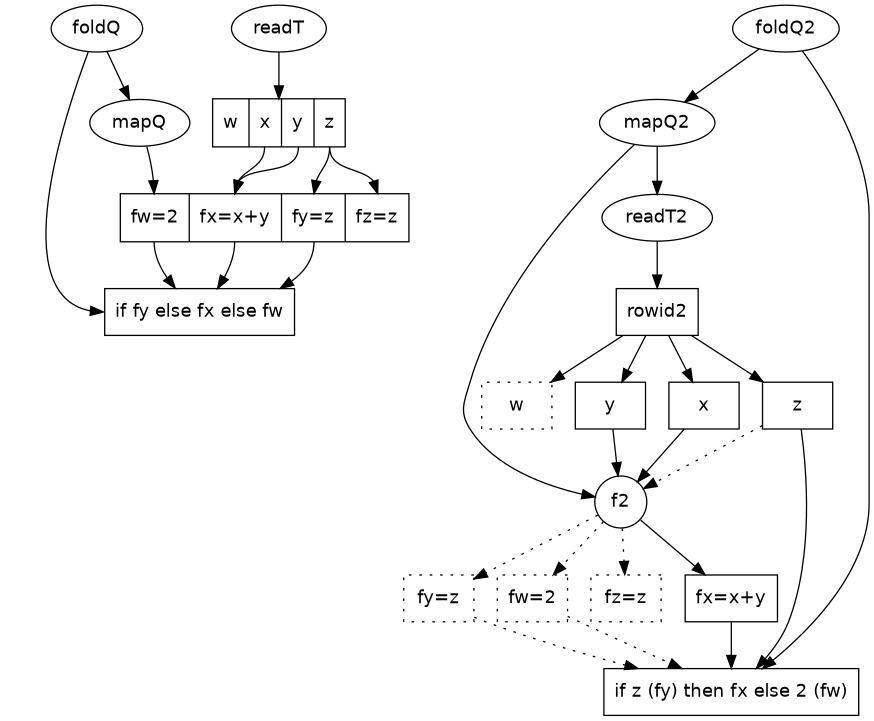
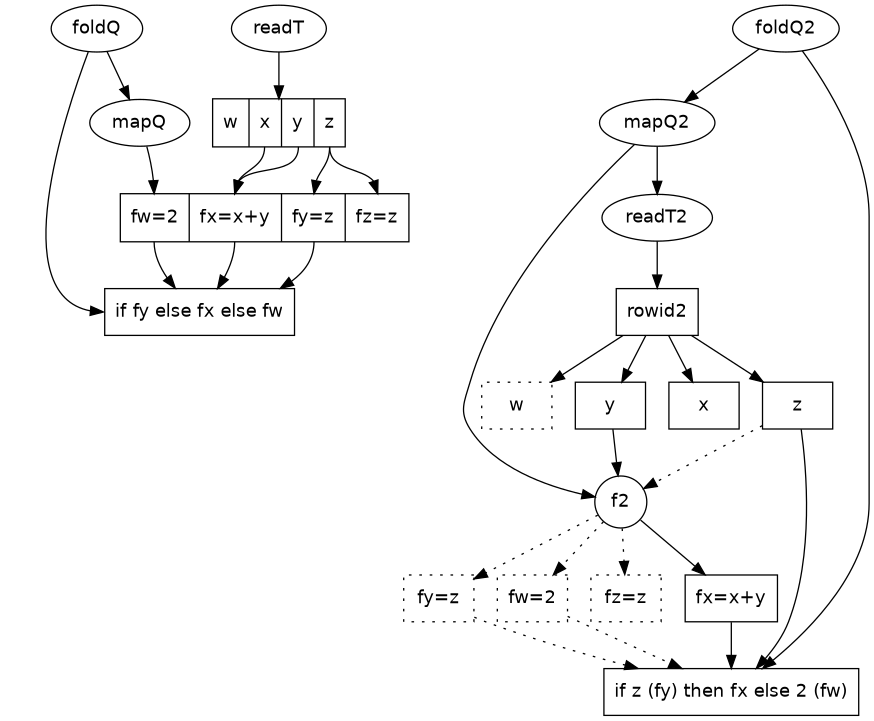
edge "x" -> "f2": removed
